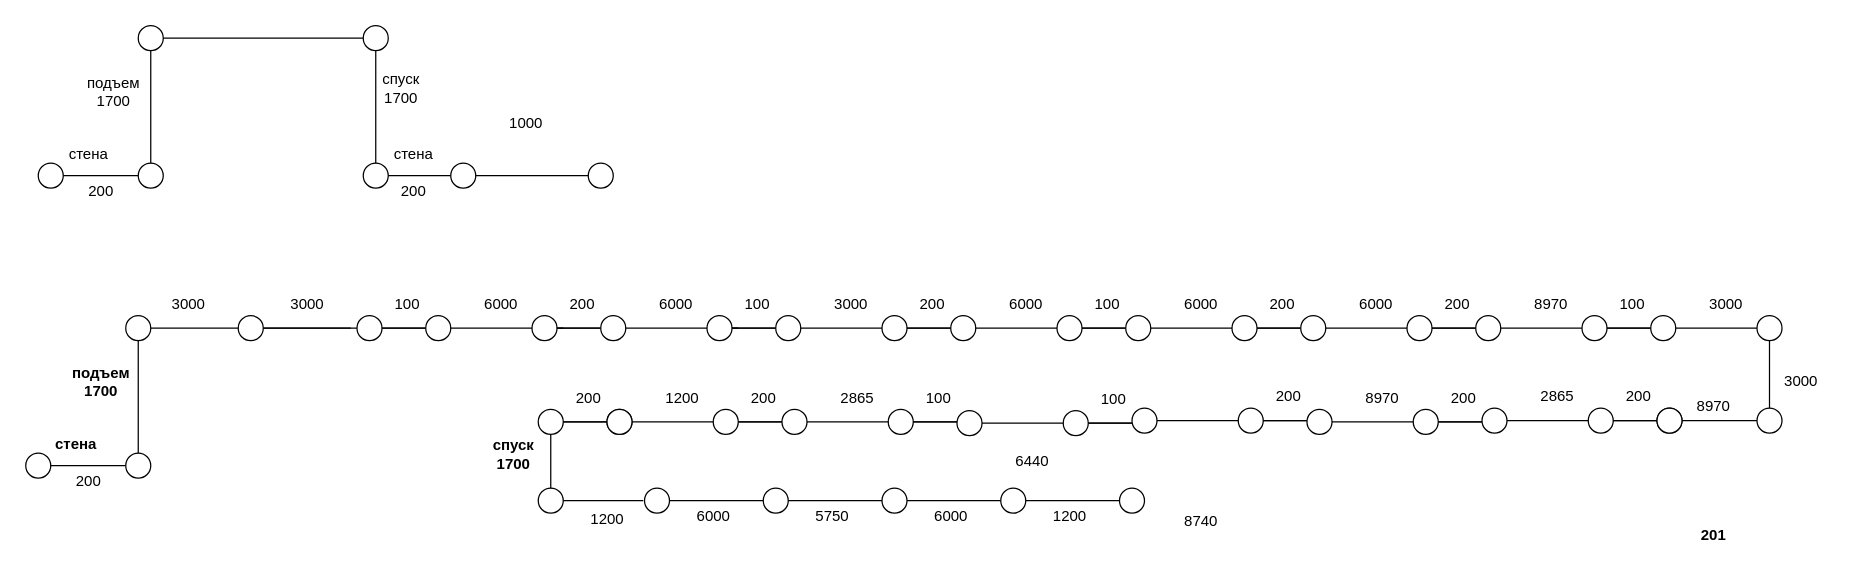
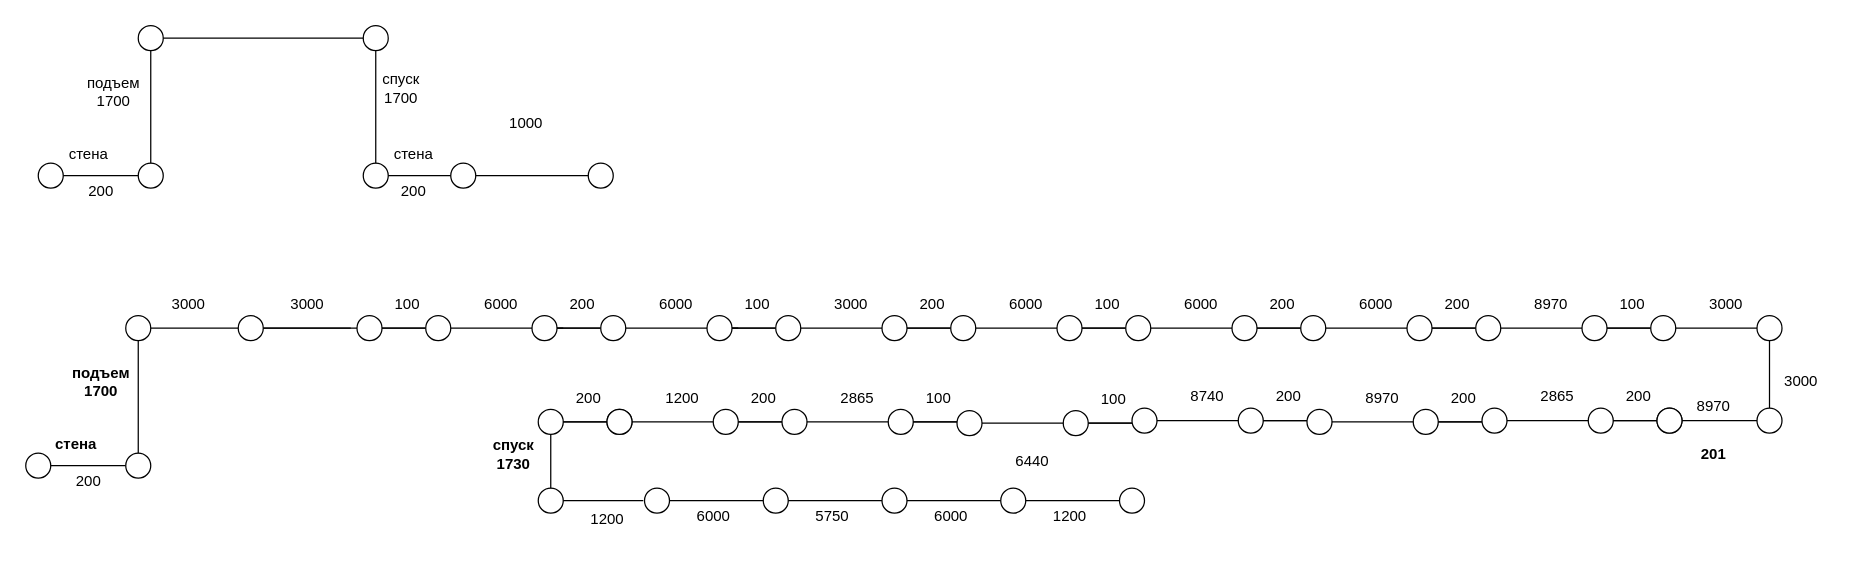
node "спуск 1700": label "спуск 1700" -> "спуск 1730"
node "8740": moved (1201, 522) -> (1207, 397)
node "201": moved (1713, 536) -> (1713, 454)
